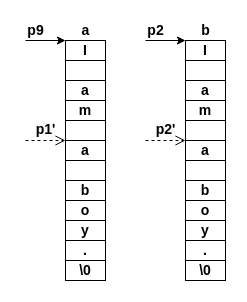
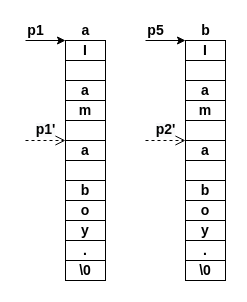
node "p9": label "p9" -> "p1"
node "p2": label "p2" -> "p5"
